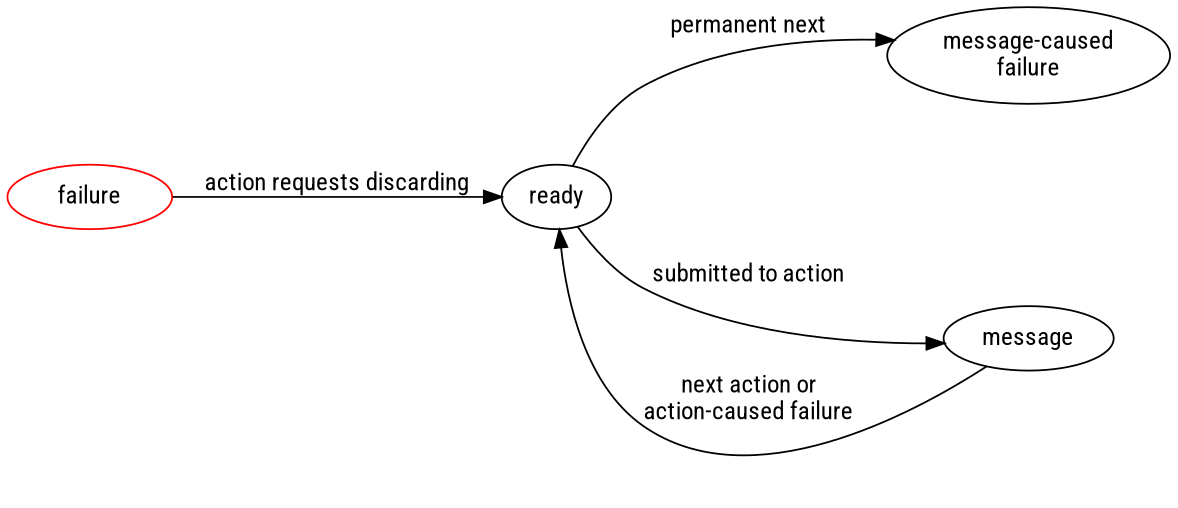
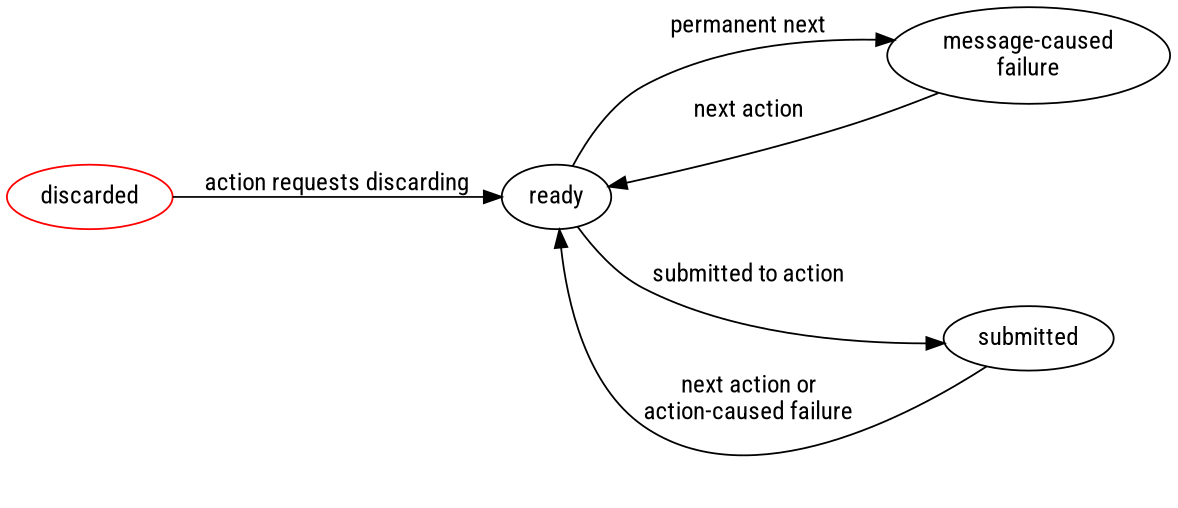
edge "message-caused failure" -> "ready": added, label "next action"
node "failure": label "failure" -> "discarded"
node "message": label "message" -> "submitted"
